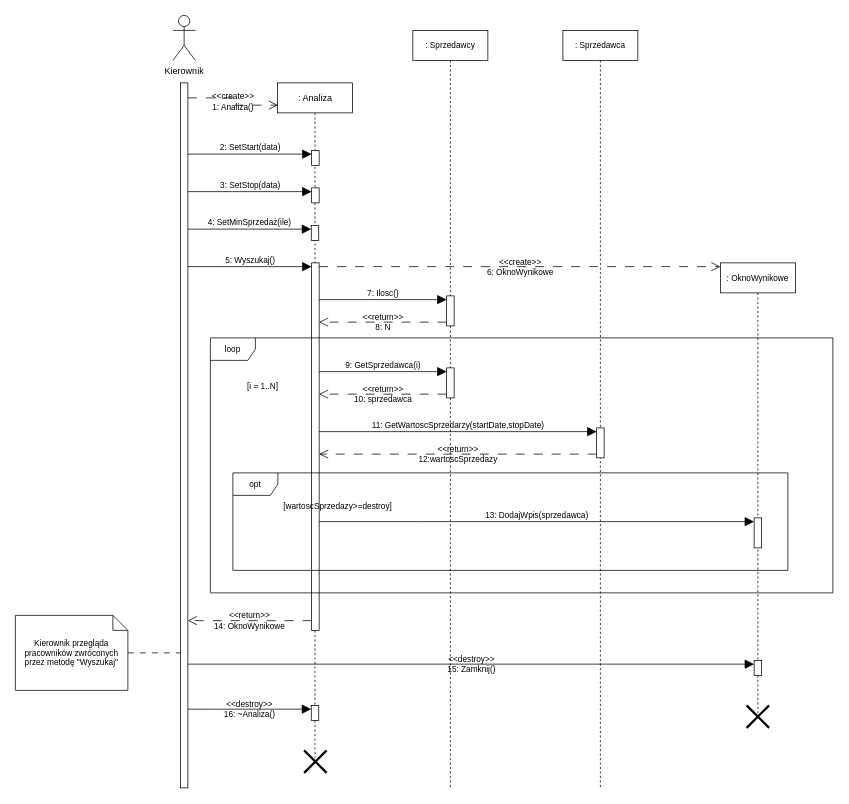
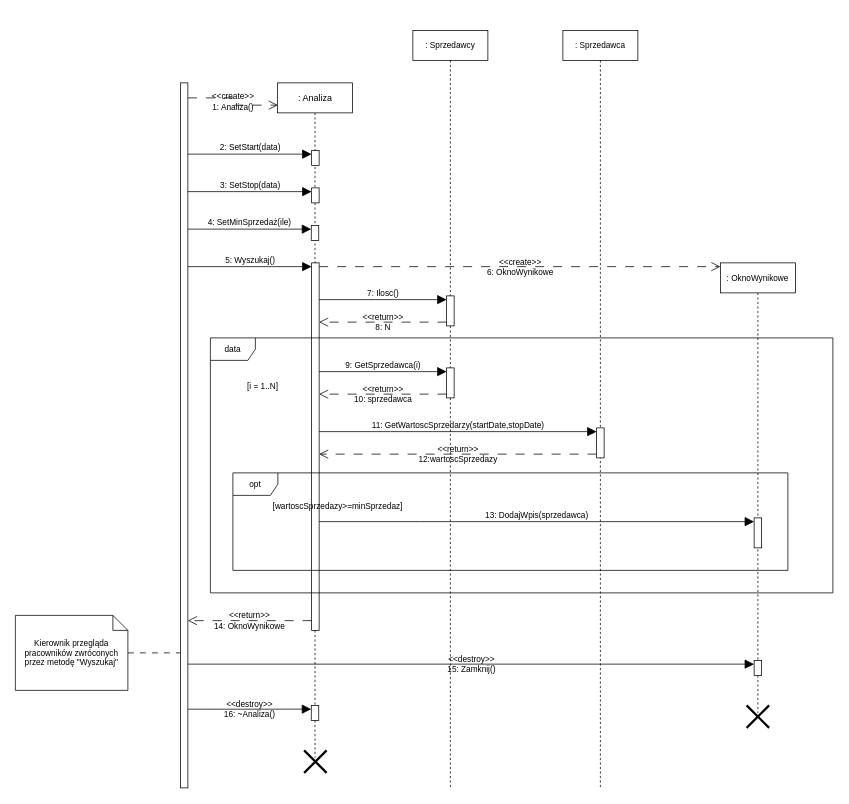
node "Kierownik": removed
node "loop": label "loop" -> "data"
node "[wartoscSprzedazy>=destroy]": label "[wartoscSprzedazy>=destroy]" -> "[wartoscSprzedazy>=minSprzedaz]"
